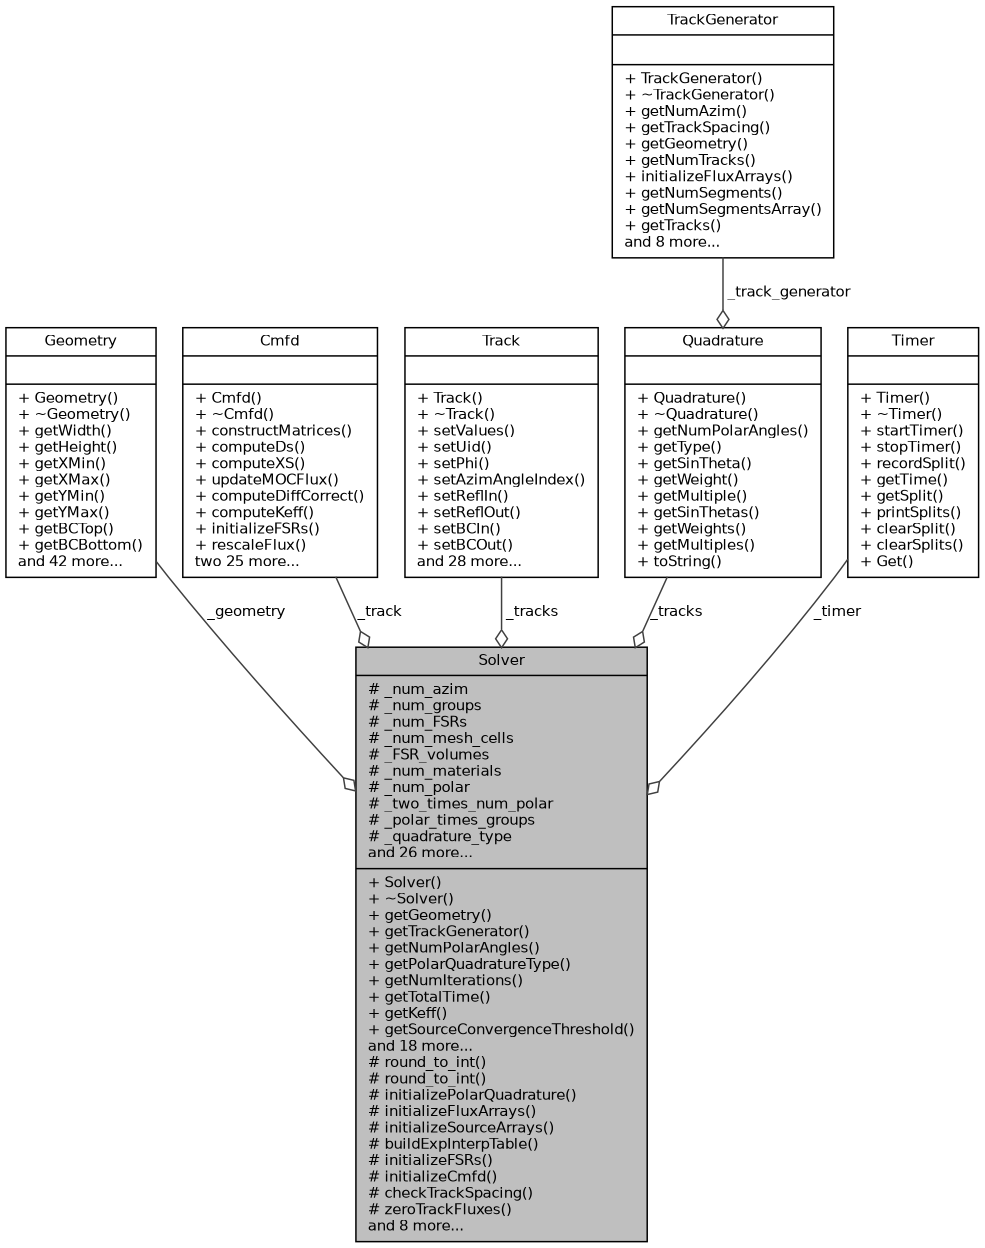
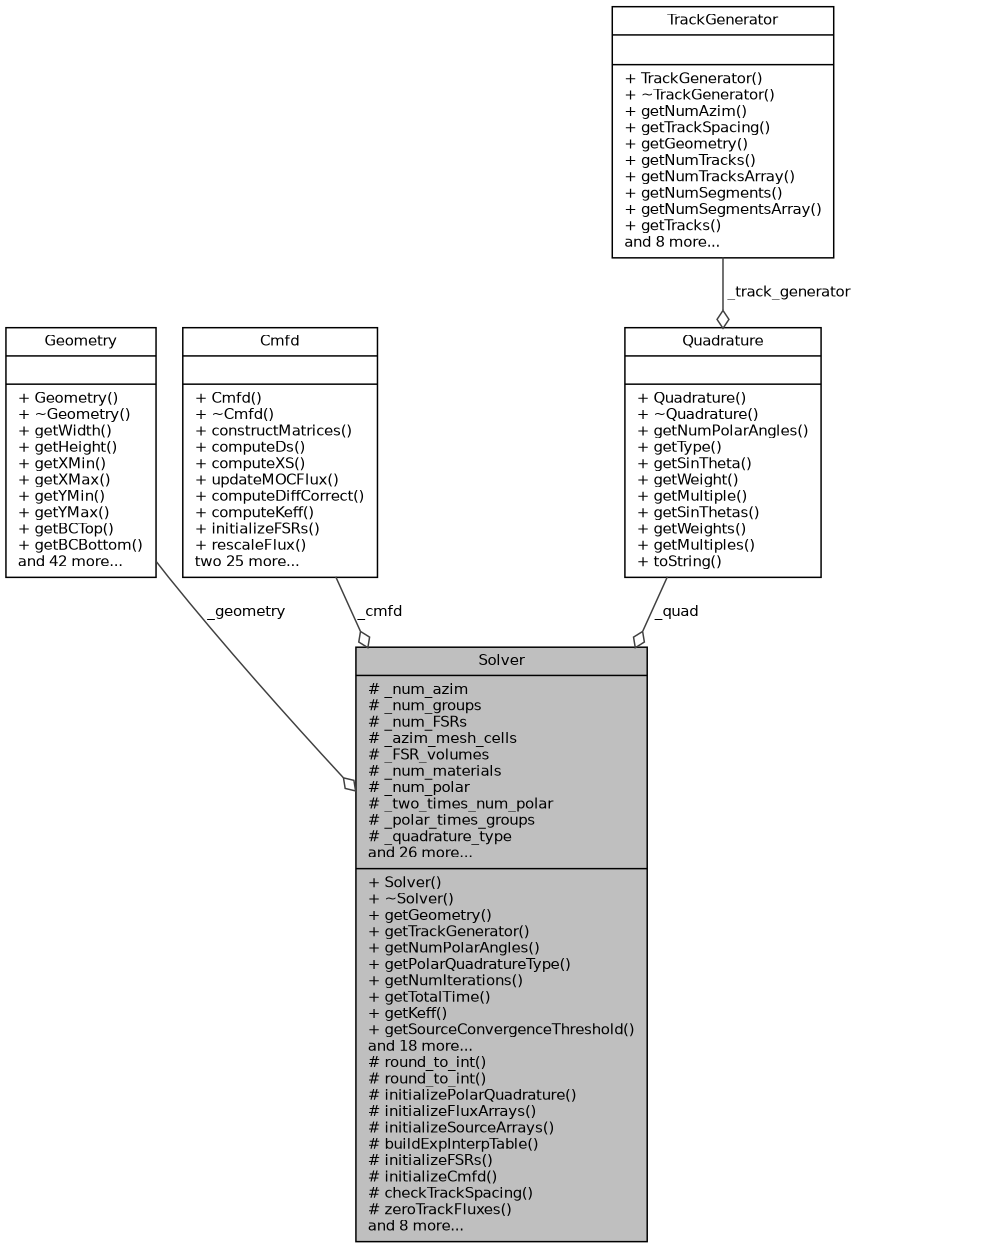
node "TrackGenerator": text "+ initializeFluxArrays()" -> "+ getNumTracksArray()"
node "Track": removed
node "Timer": removed
edge "Cmfd" -> "Solver": label " _track" -> " _cmfd"
edge "Quadrature" -> "Solver": label " _tracks" -> " _quad"
node "Solver": text "# _num_mesh_cells" -> "# _azim_mesh_cells"
